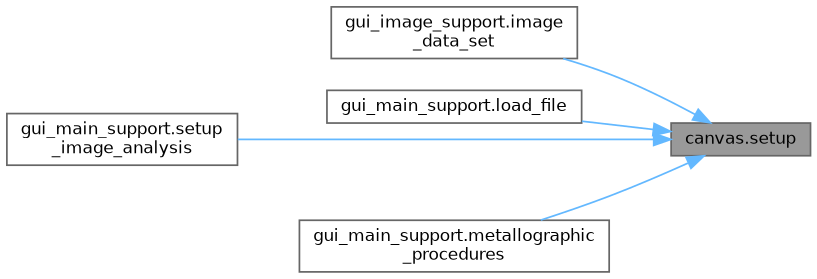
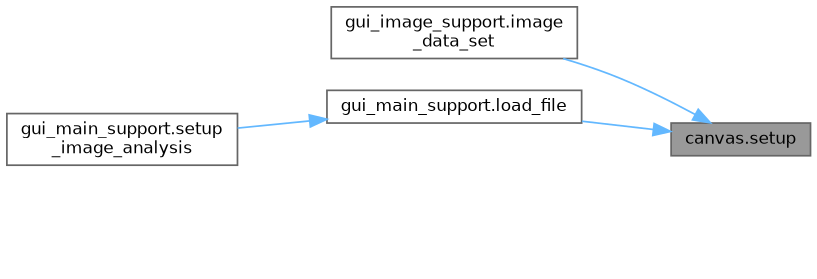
edge "gui_main_support.setup _image_analysis" -> "canvas.setup": now "gui_main_support.setup _image_analysis" -> "gui_main_support.load_file"
node "gui_main_support.metallographic _procedures": removed
